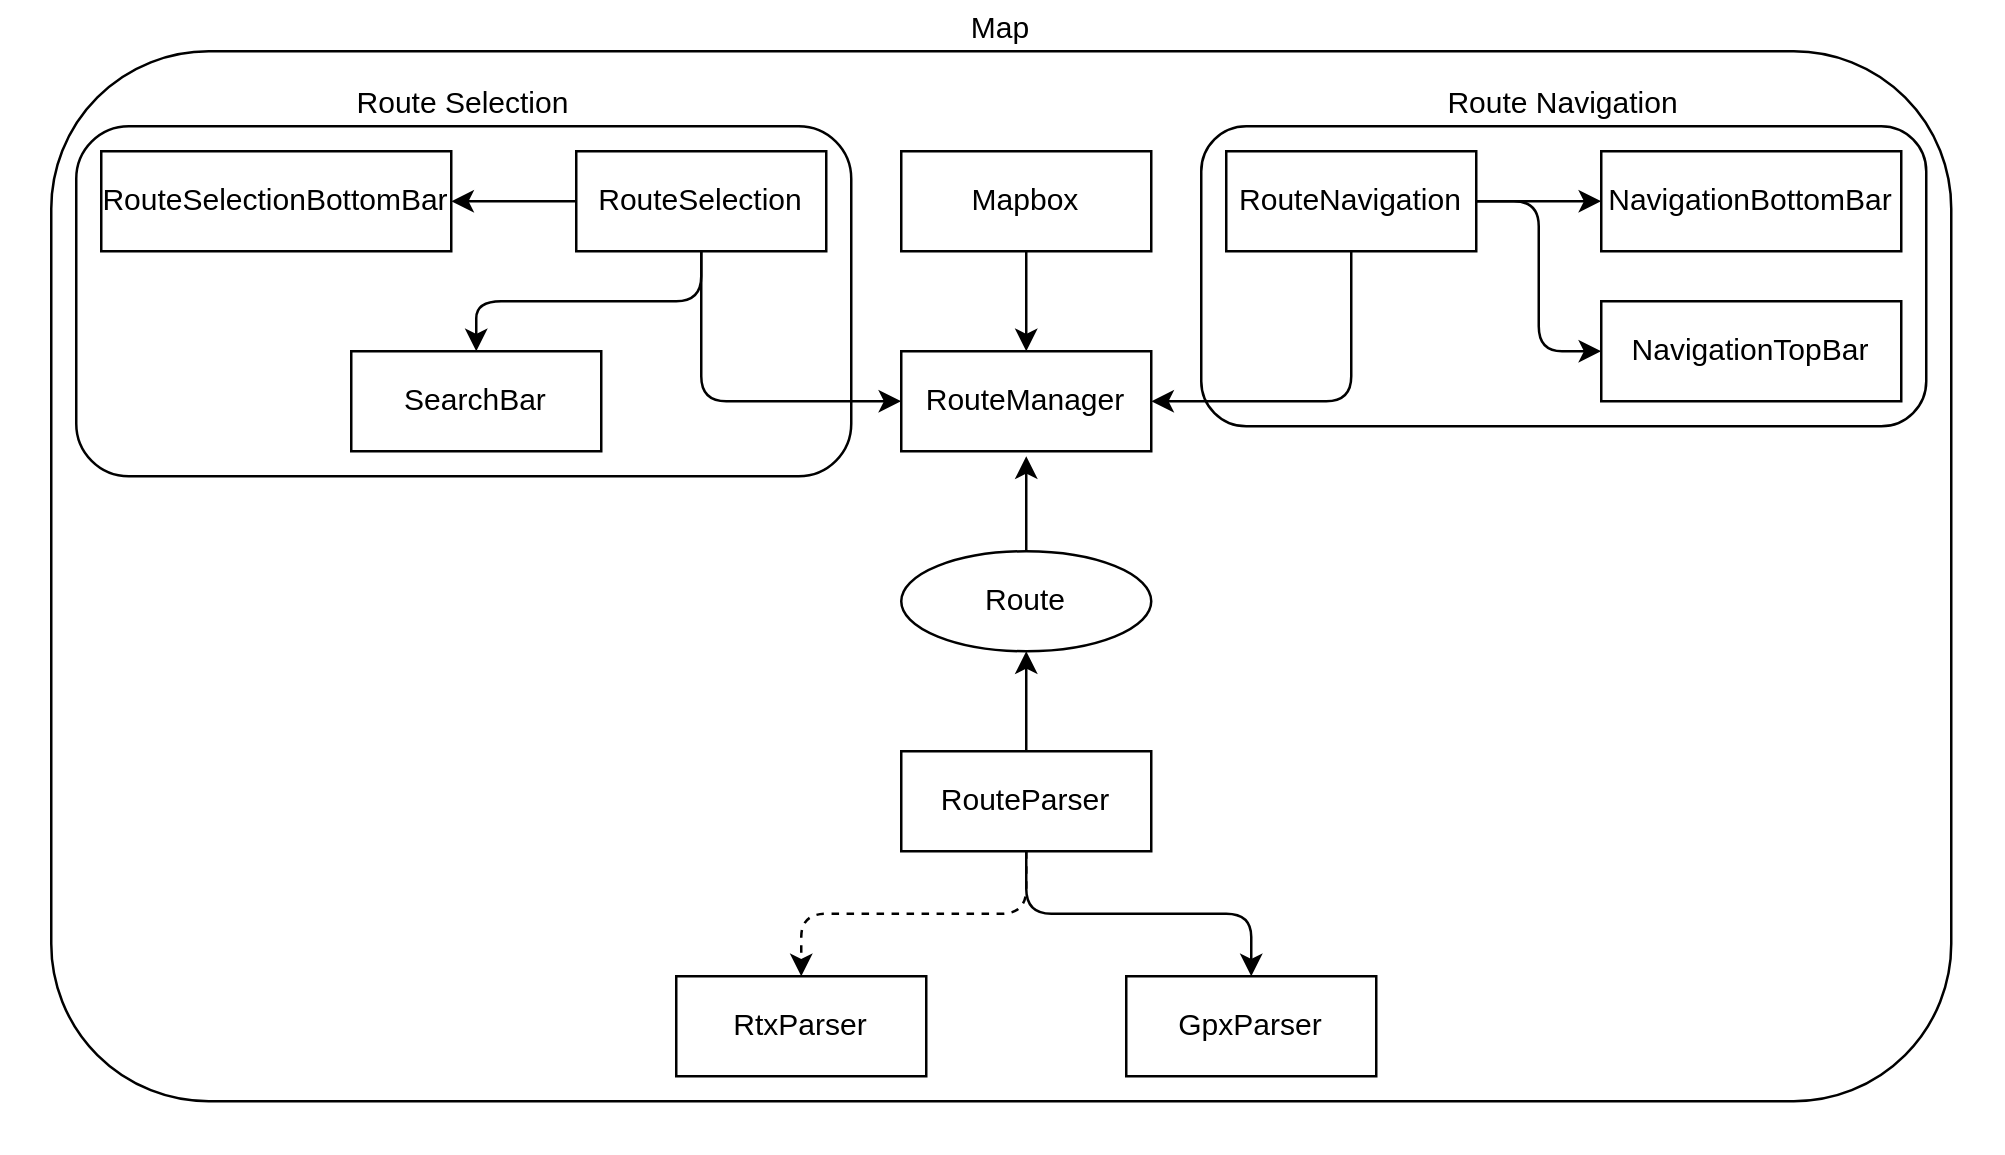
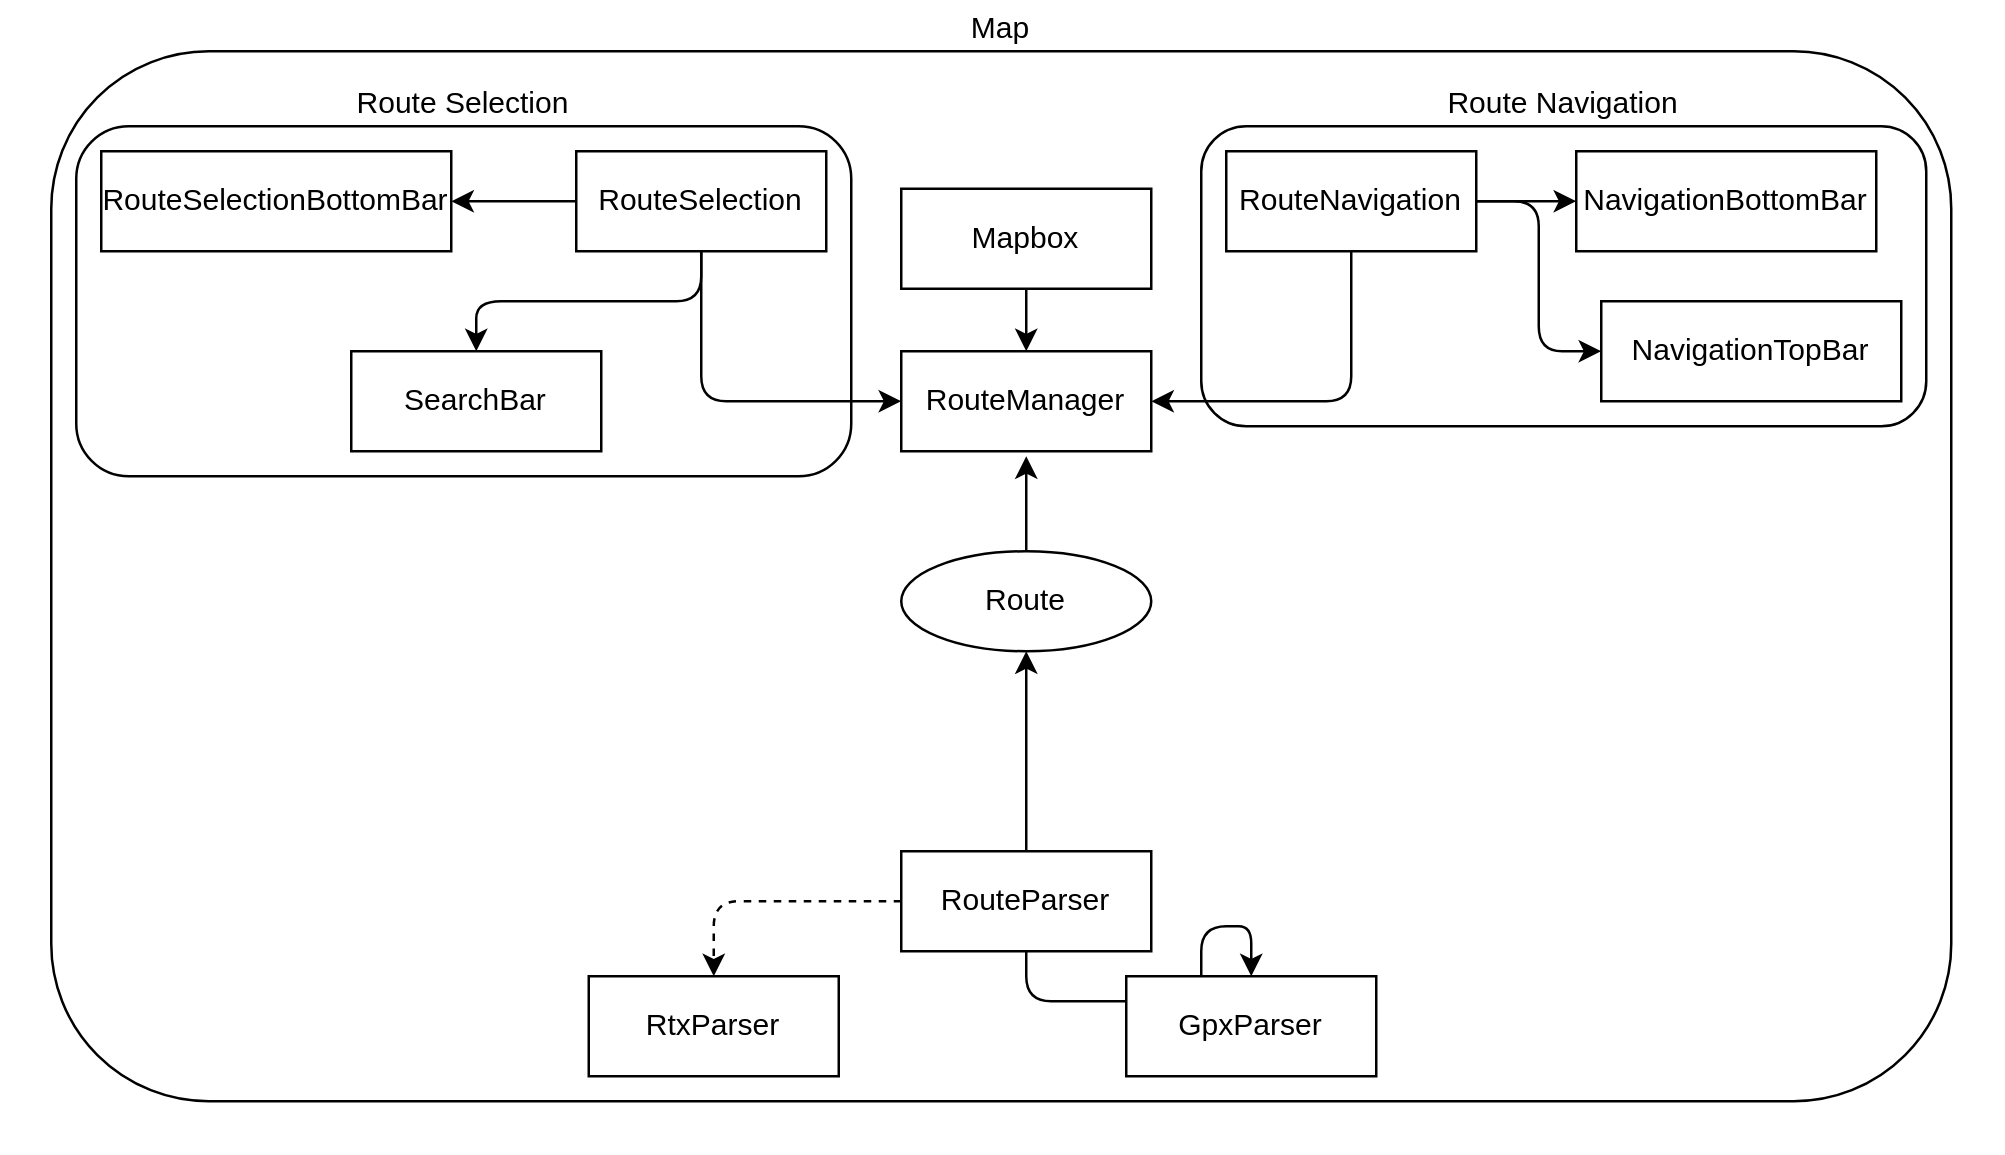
node "Mapbox": moved (1026, 201) -> (1026, 239)
node "NavigationBottomBar": moved (1751, 201) -> (1726, 201)
node "RouteParser": moved (1026, 801) -> (1026, 901)
node "RtxParser": moved (801, 1026) -> (714, 1026)
